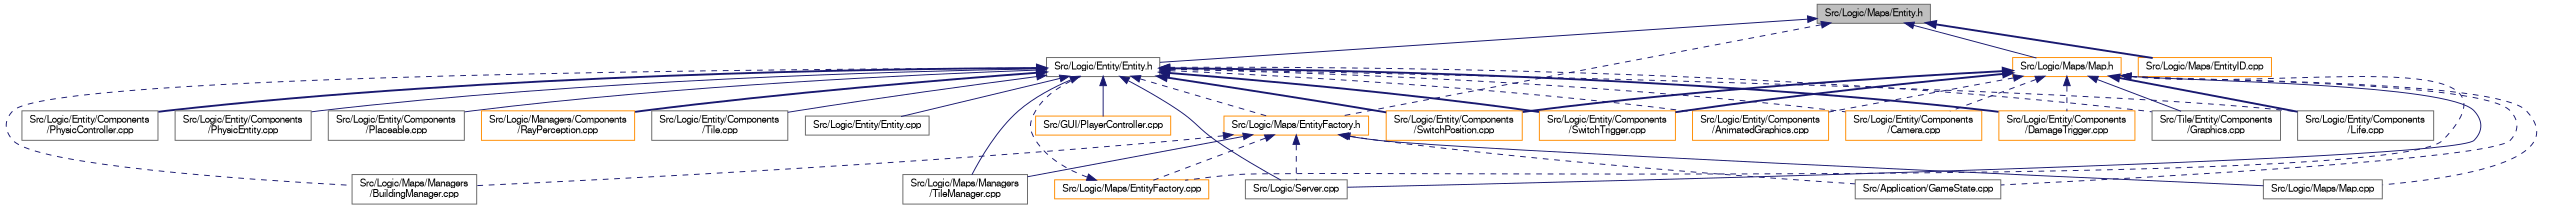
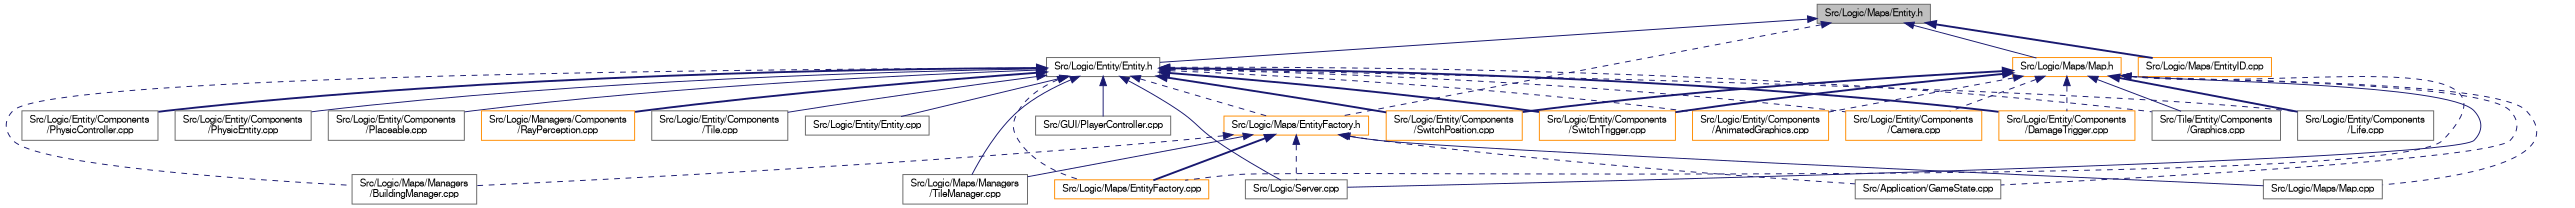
node "Src/GUI/PlayerController.cpp": color darkorange -> gray40
edge "Src/Logic/Entity/Entity.h" -> "Src/Logic/Maps/EntityFactory.cpp": reversed
edge "Src/Logic/Maps/EntityFactory.cpp" -> "Src/Logic/Maps/EntityFactory.h": style dashed -> bold
